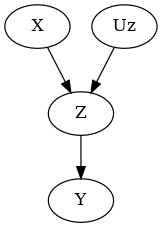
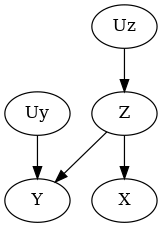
edge "X" -> "Z": reversed
node "Uy": added
